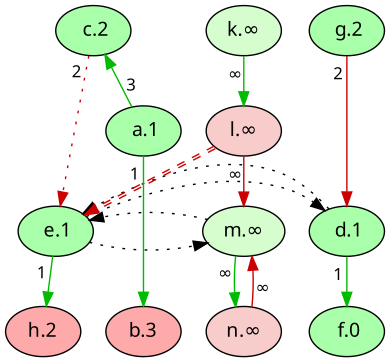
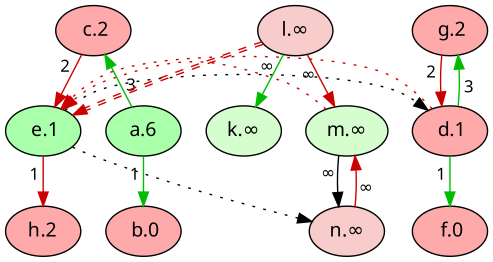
node "c.2": fillcolor #aaffaa -> #ffaaaa
node "g.2": fillcolor #aaffaa -> #ffaaaa
edge "k.∞" -> "l.∞": reversed
edge "d.1" -> "g.2": added
edge "c.2" -> "e.1": style dotted -> solid
node "a.1": label "a.1" -> "a.6"
edge "d.1" -> "e.1": color black -> #cc0000
edge "m.∞" -> "e.1": color black -> #cc0000
node "d.1": fillcolor #aaffaa -> #ffaaaa
edge "e.1" -> "m.∞": now "e.1" -> "n.∞"
edge "e.1" -> "h.2": color #00bb00 -> #cc0000
edge "m.∞" -> "n.∞": color #00bb00 -> black
node "b.3": label "b.3" -> "b.0"
node "f.0": fillcolor #aaffaa -> #ffaaaa
